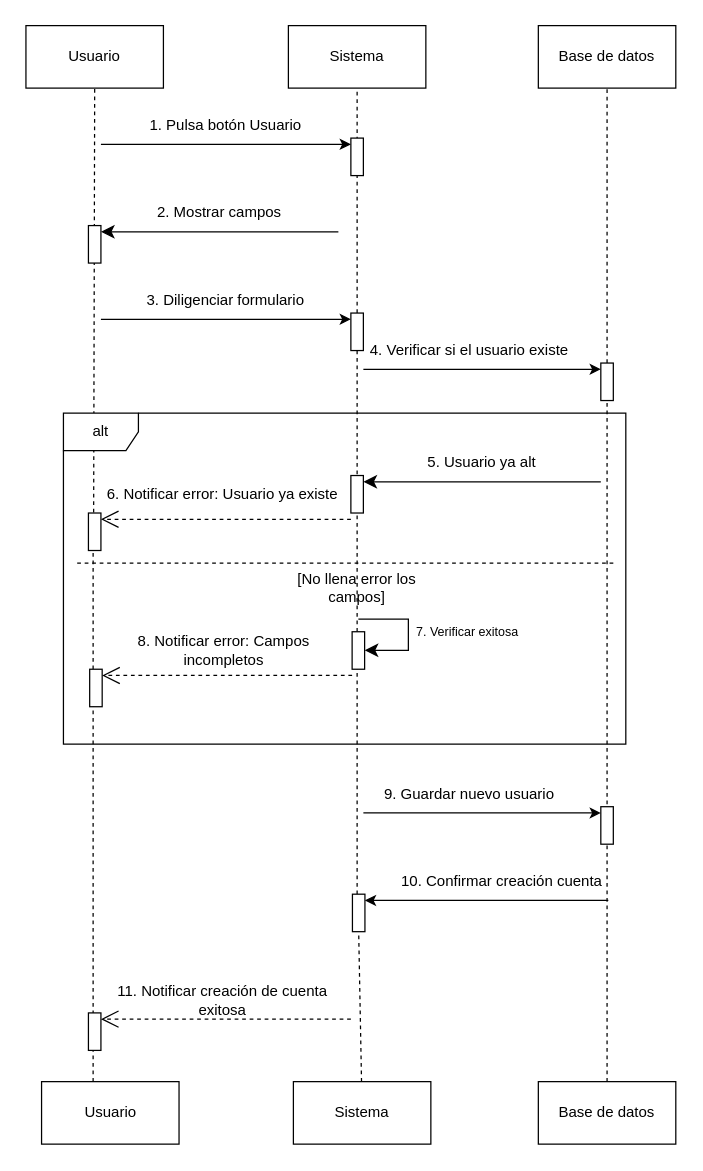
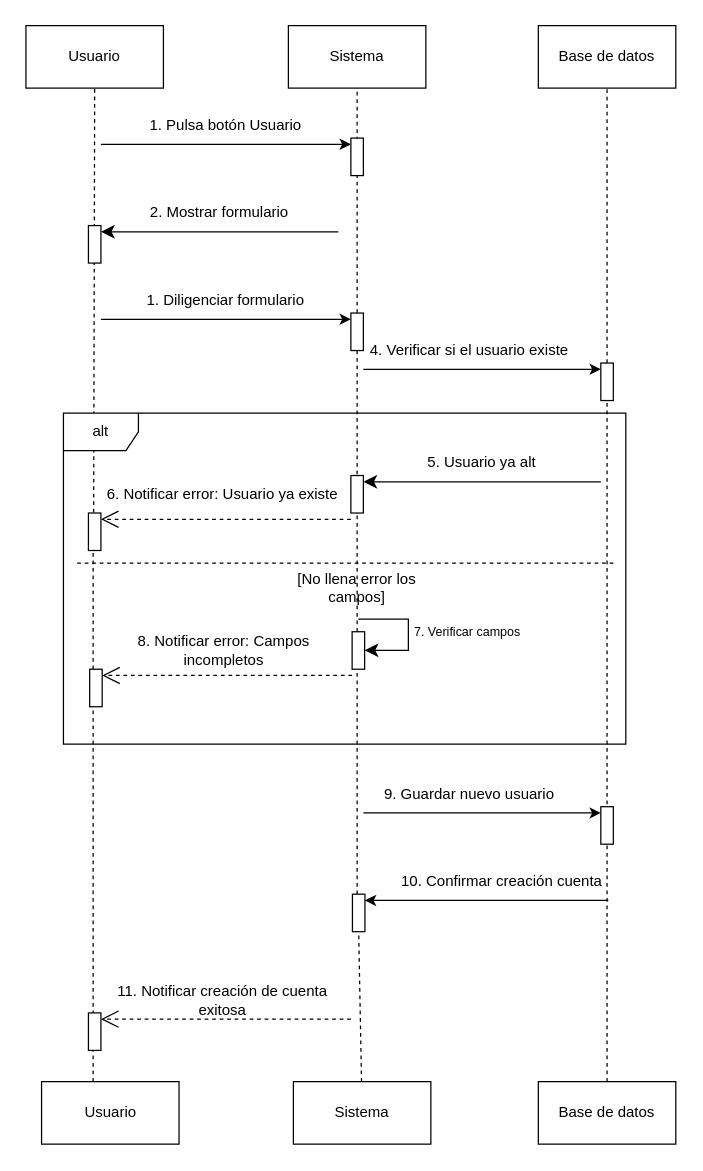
node "2. Mostrar campos": label "2. Mostrar campos" -> "2. Mostrar formulario"
node "3. Diligenciar formulario": label "3. Diligenciar formulario" -> "1. Diligenciar formulario"
node "7. Verificar exitosa": label "7. Verificar exitosa" -> "7. Verificar campos"
